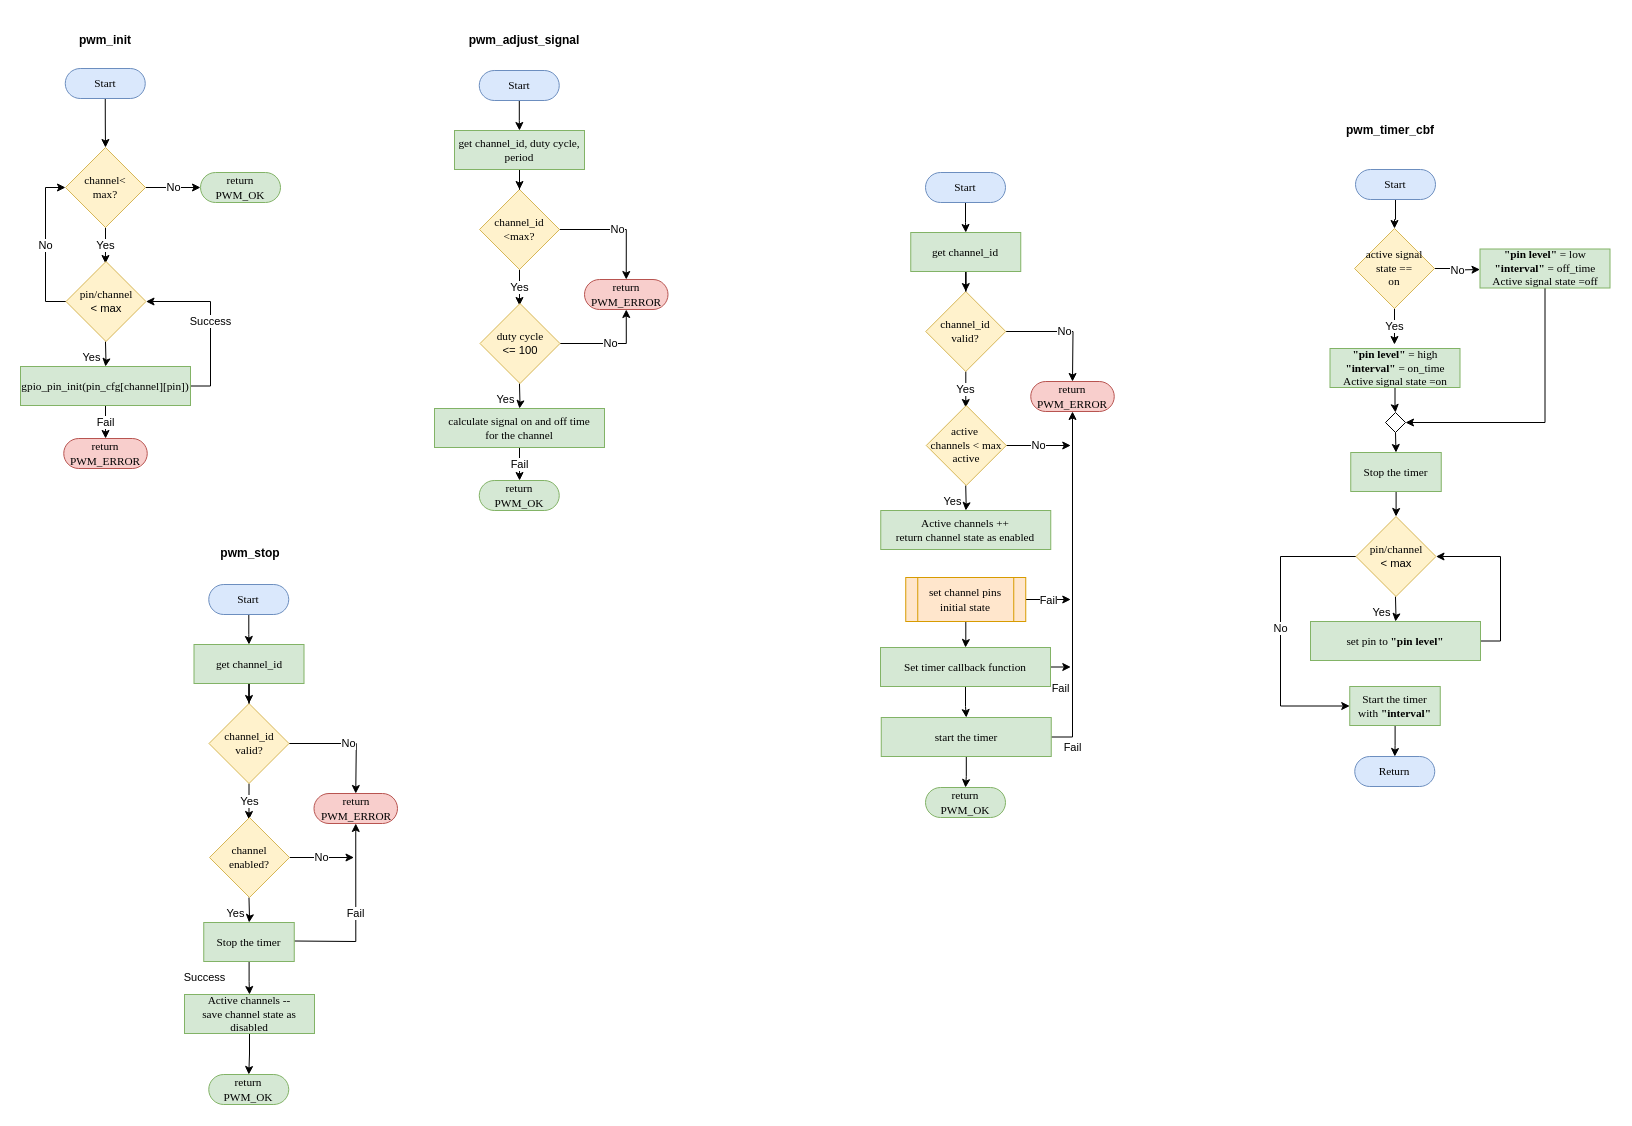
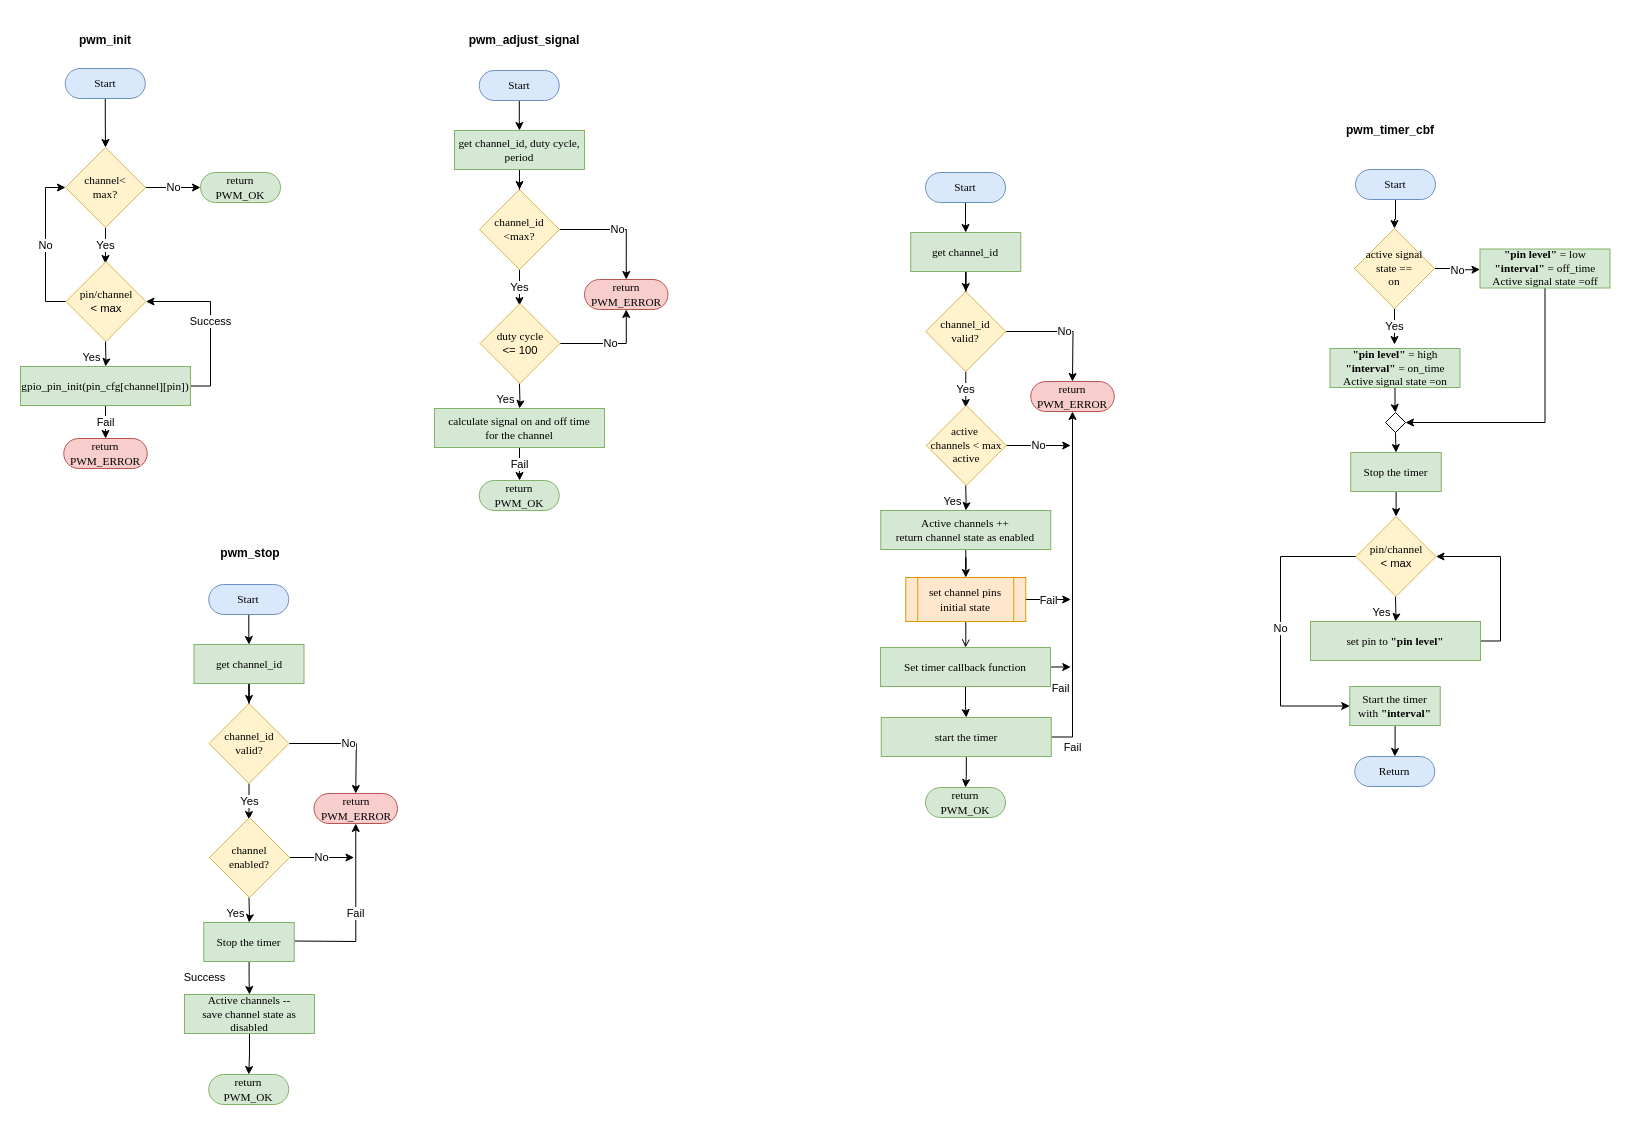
edge "Active channels ++ return channel state as enabled" -> "set channel pins initial state": added
edge "set channel pins initial state" -> "Set timer callback function": arrowhead classic -> open
